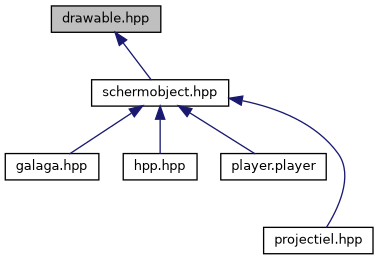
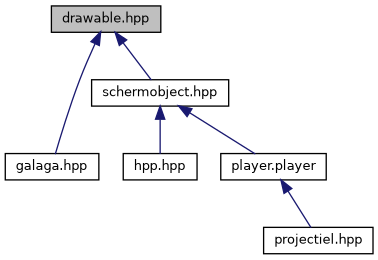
edge "galaga.hpp" -> "schermobject.hpp": now "galaga.hpp" -> "drawable.hpp"
edge "projectiel.hpp" -> "schermobject.hpp": now "projectiel.hpp" -> "player.player"
